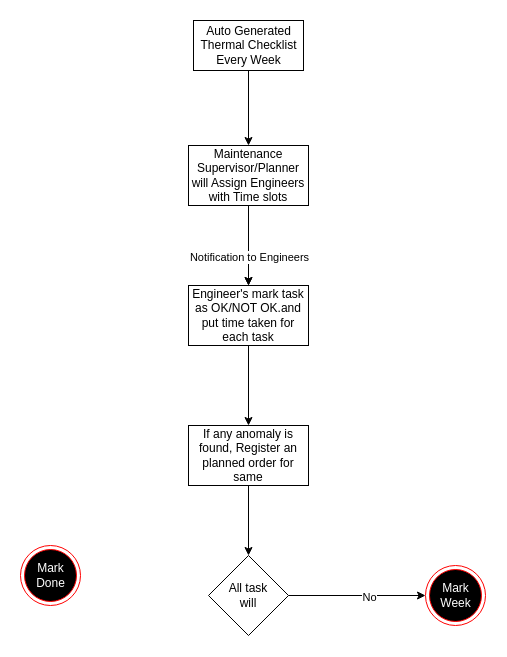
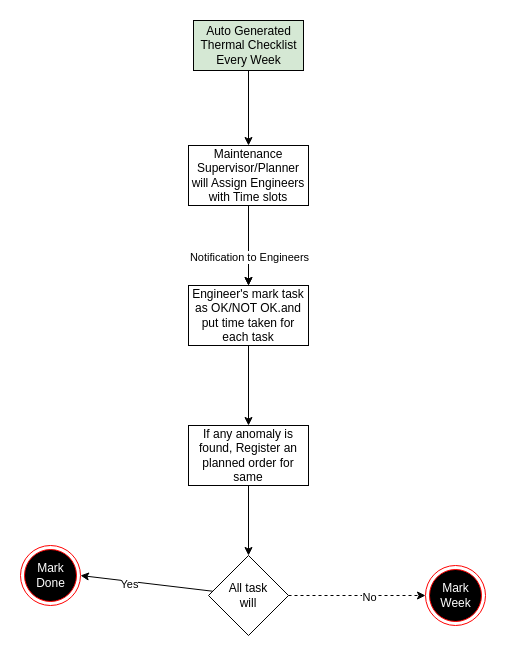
node "Auto Generated Thermal Checklist Every Week": fillcolor #ffffff -> #d5e8d4
edge "All task will" -> "Mark Done": added, label "Yes"
edge "All task will" -> "Mark Week": style solid -> dashed
